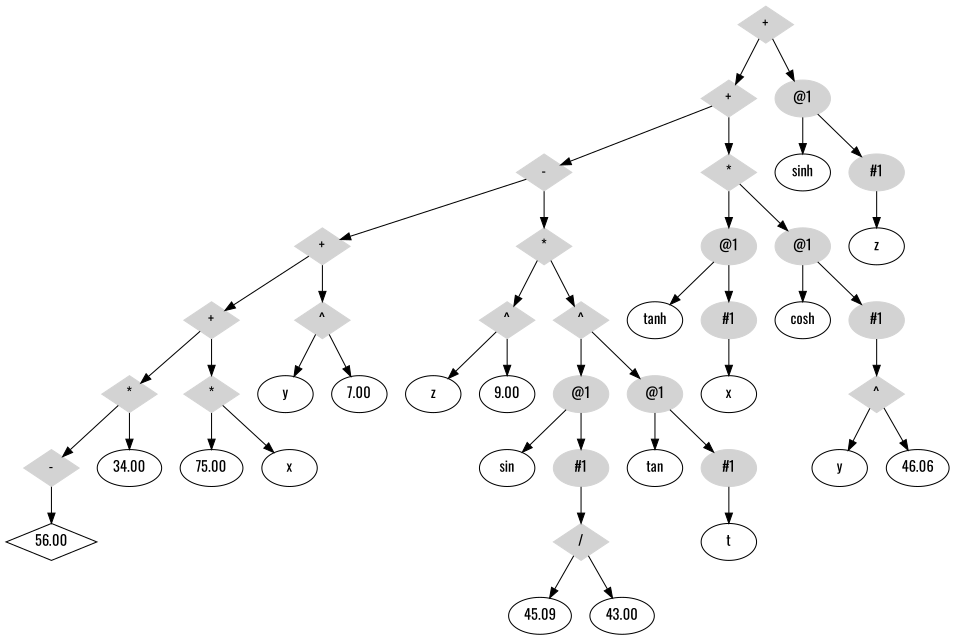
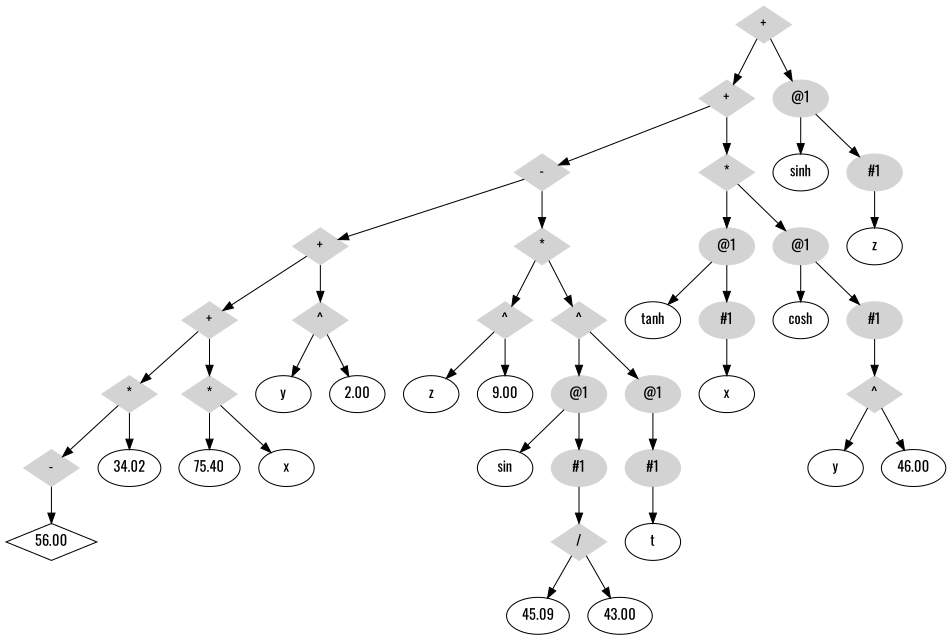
node "7.00": label "7.00" -> "2.00"
node "34.00": label "34.00" -> "34.02"
node "75.00": label "75.00" -> "75.40"
node "tan": removed
node "46.06": label "46.06" -> "46.00"
